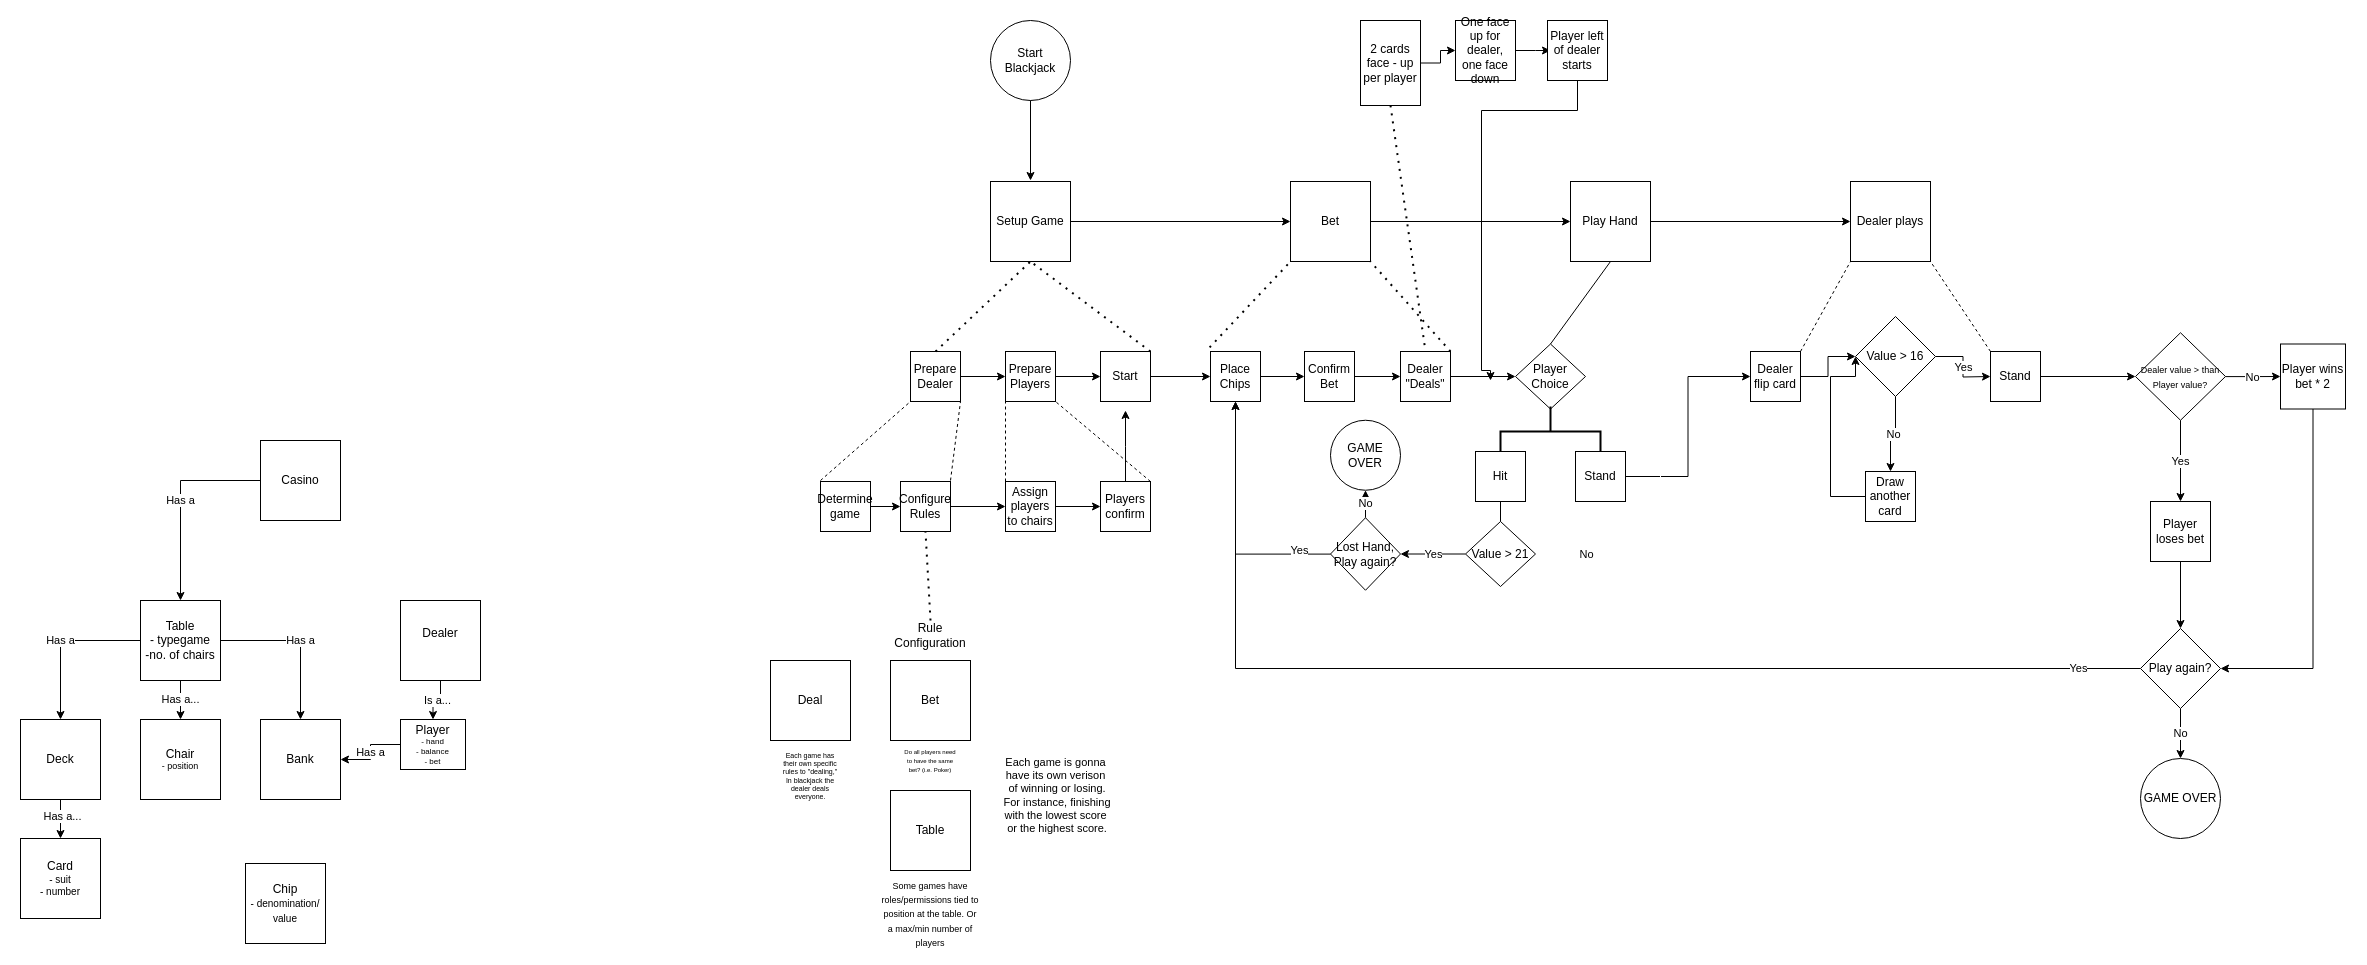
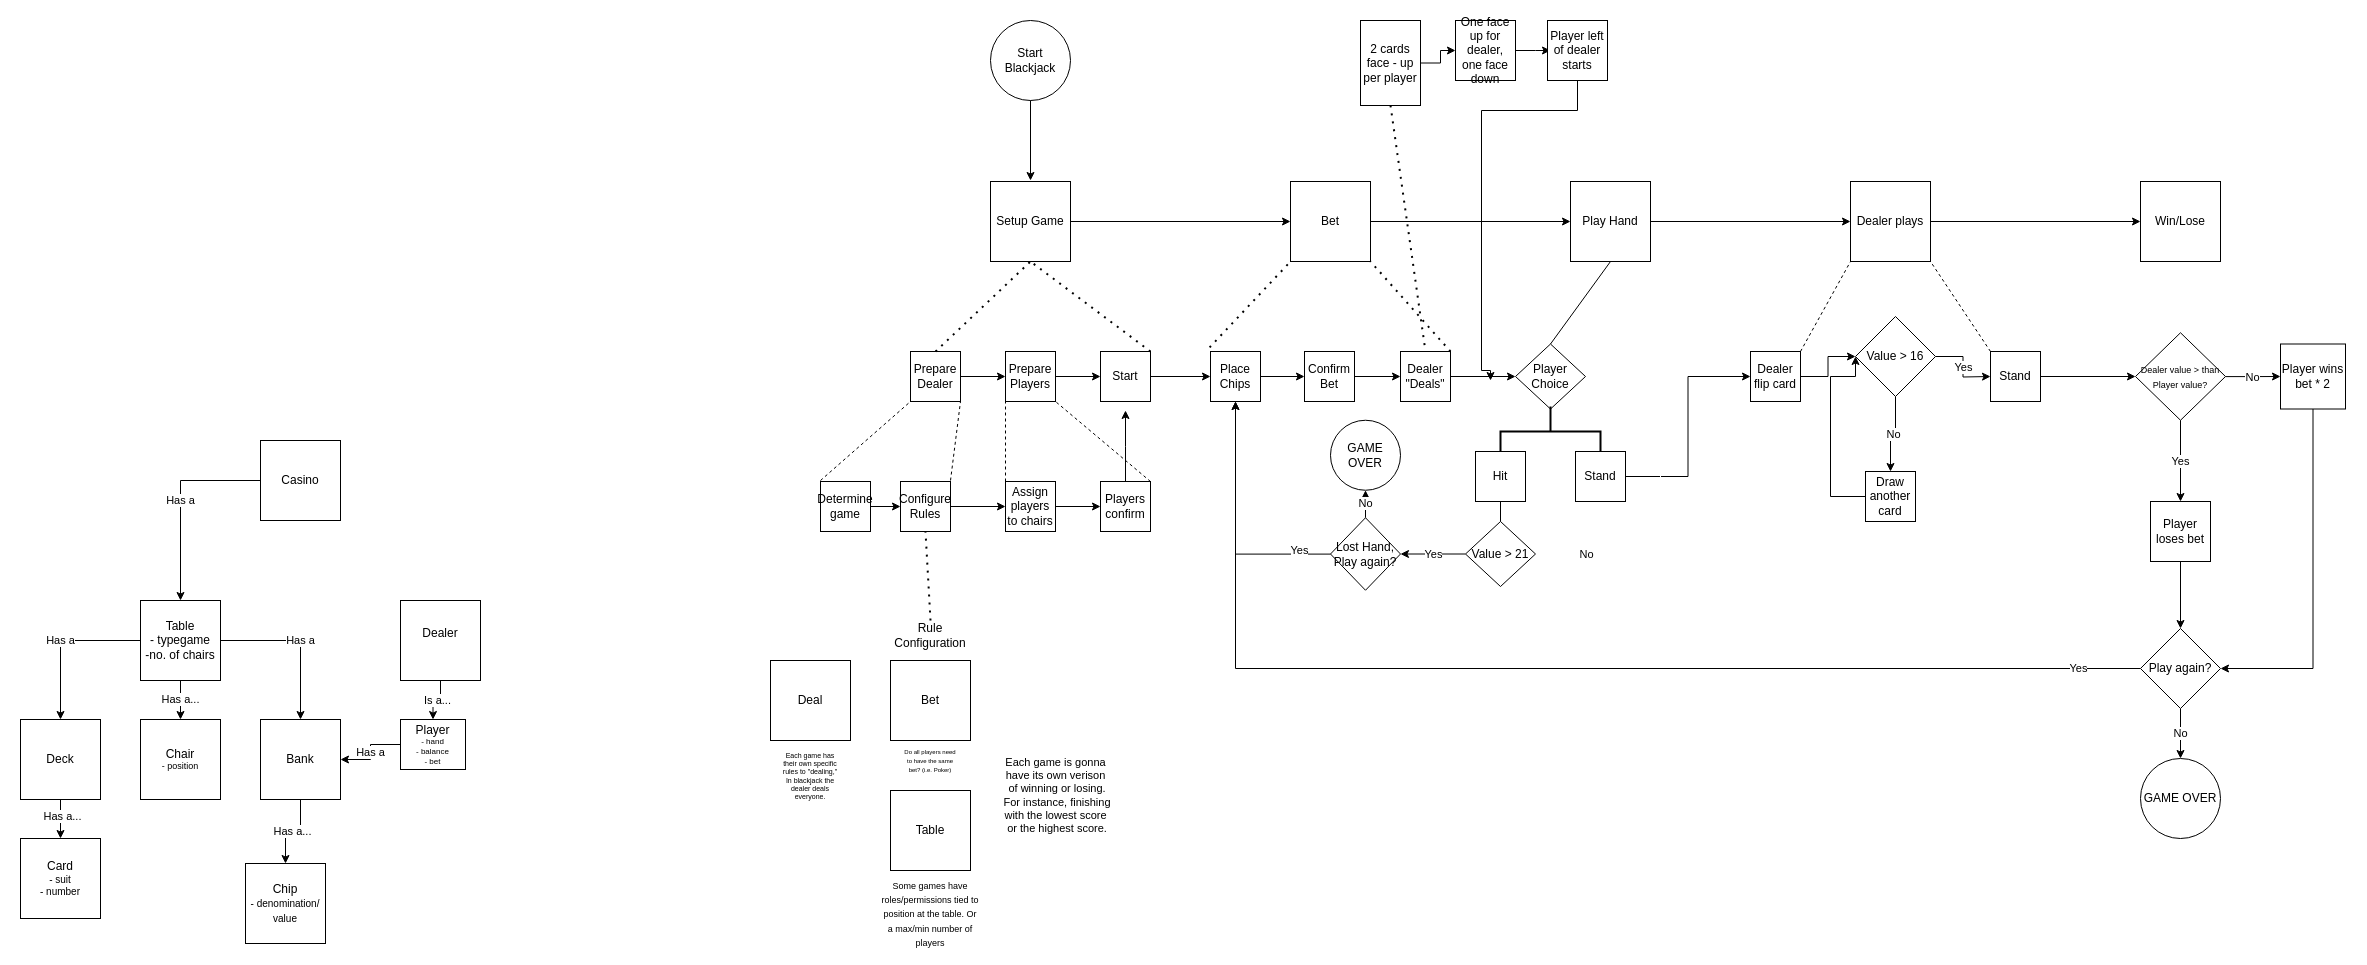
edge "Dealer plays" -> "Win/Lose": added
node "Win/Lose": added
edge "Bank" -> "Chip - denomination/ value": added, label "Has a..."
